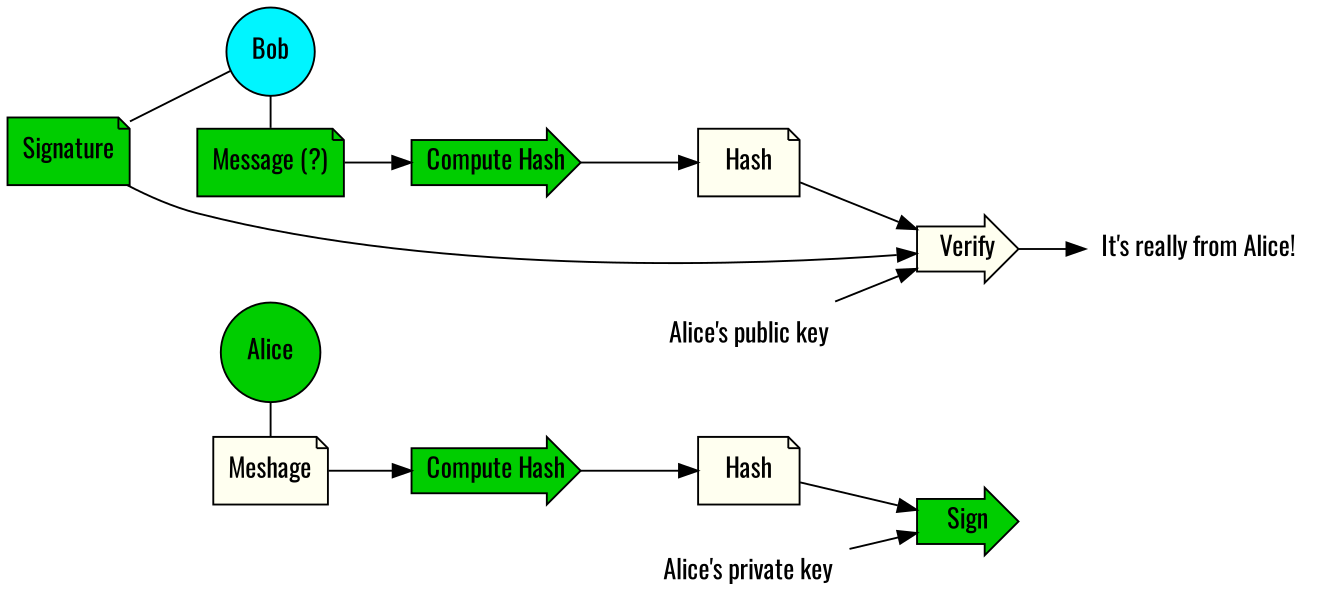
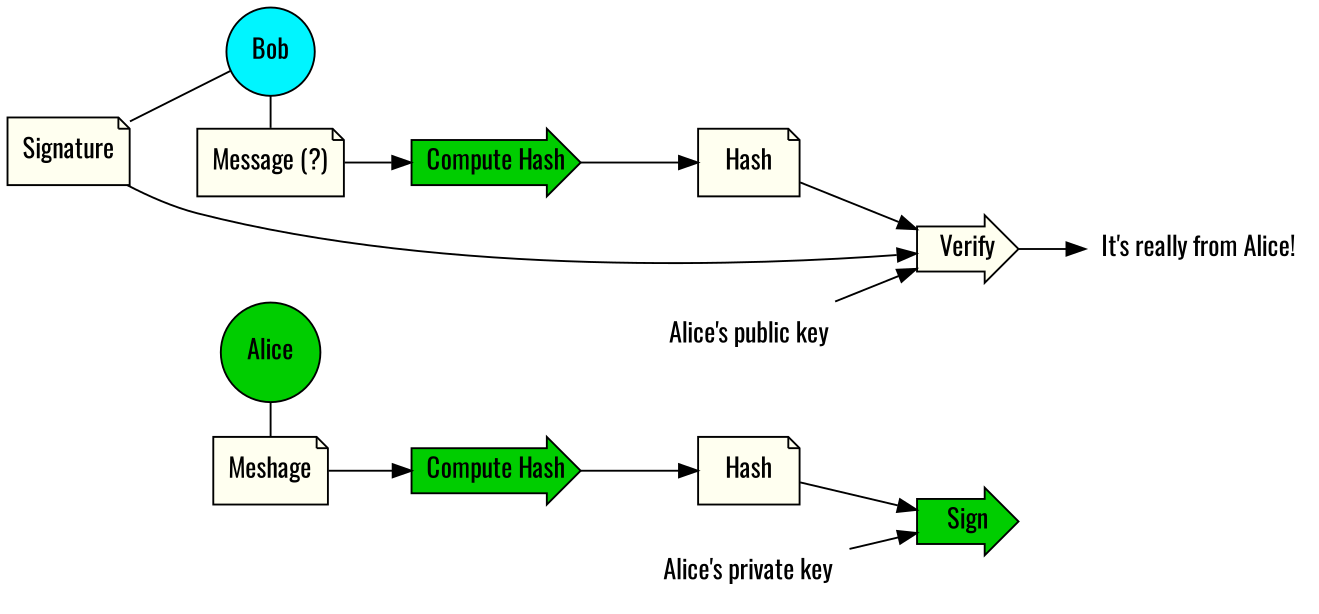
node "Signature": fillcolor green3 -> ivory
node "Message (?)": fillcolor green3 -> ivory
